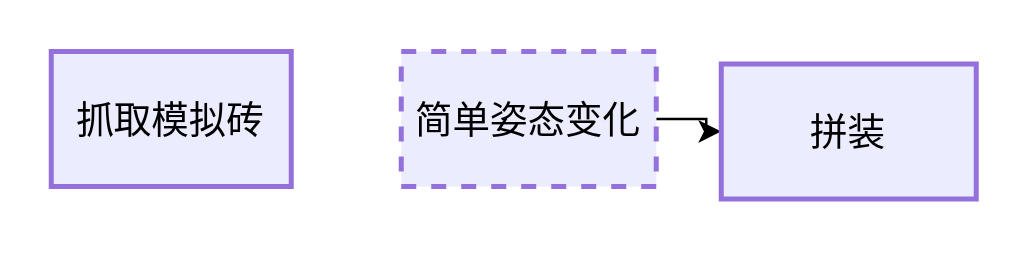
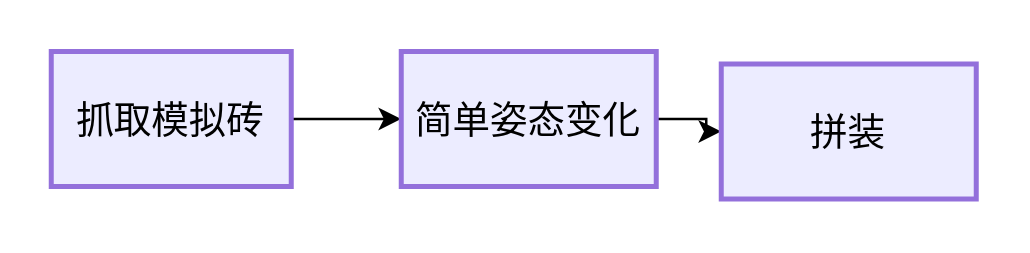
edge "抓取模拟砖" -> "简单姿态变化": added
node "简单姿态变化": style dashed -> solid
